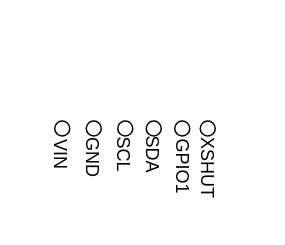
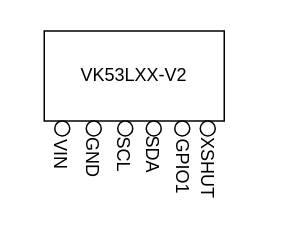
node "VK53LXX-V2": added
